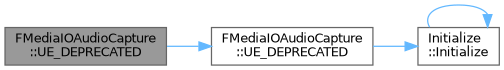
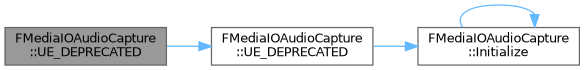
node "Initialize ::Initialize": label "Initialize ::Initialize" -> "FMediaIOAudioCapture ::Initialize"
